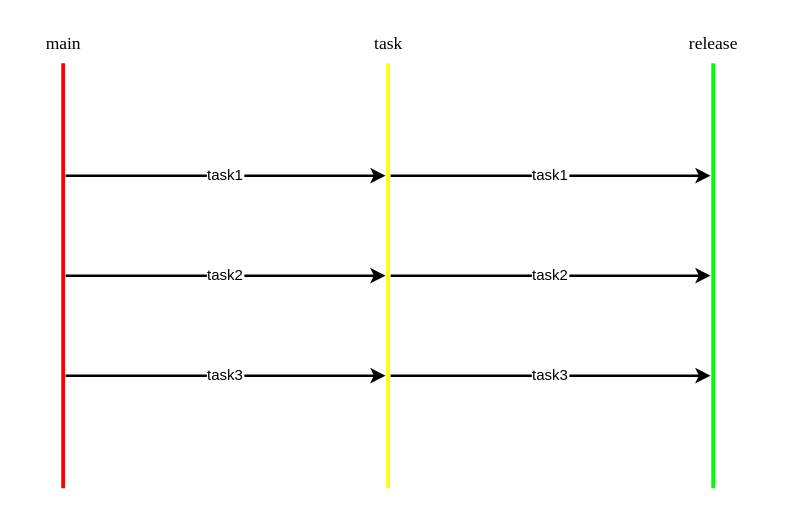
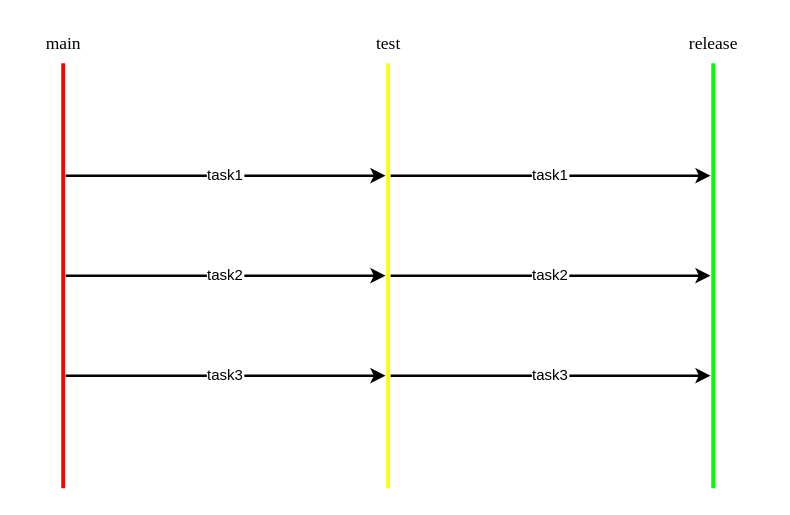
node "task": label "task" -> "test"
